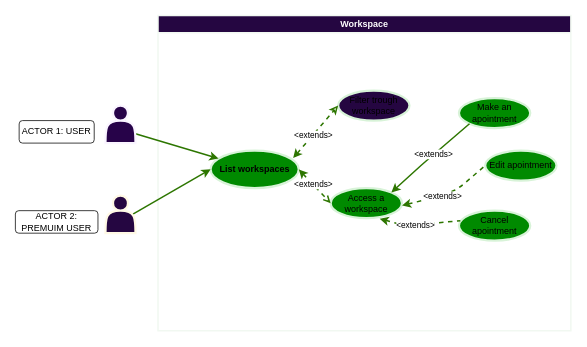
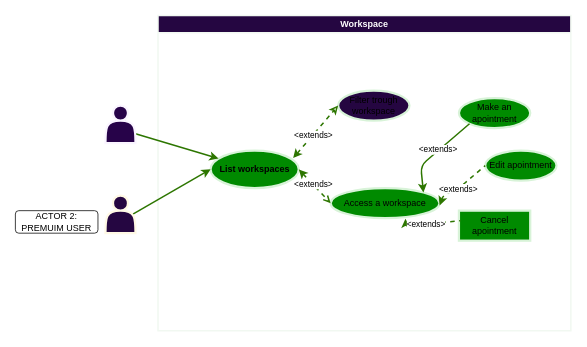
node "ACTOR 1: USER": removed
node "Access a workspace": size 71x30 -> 109x30
node "Cancel apointment": shape ellipse -> rectangle
